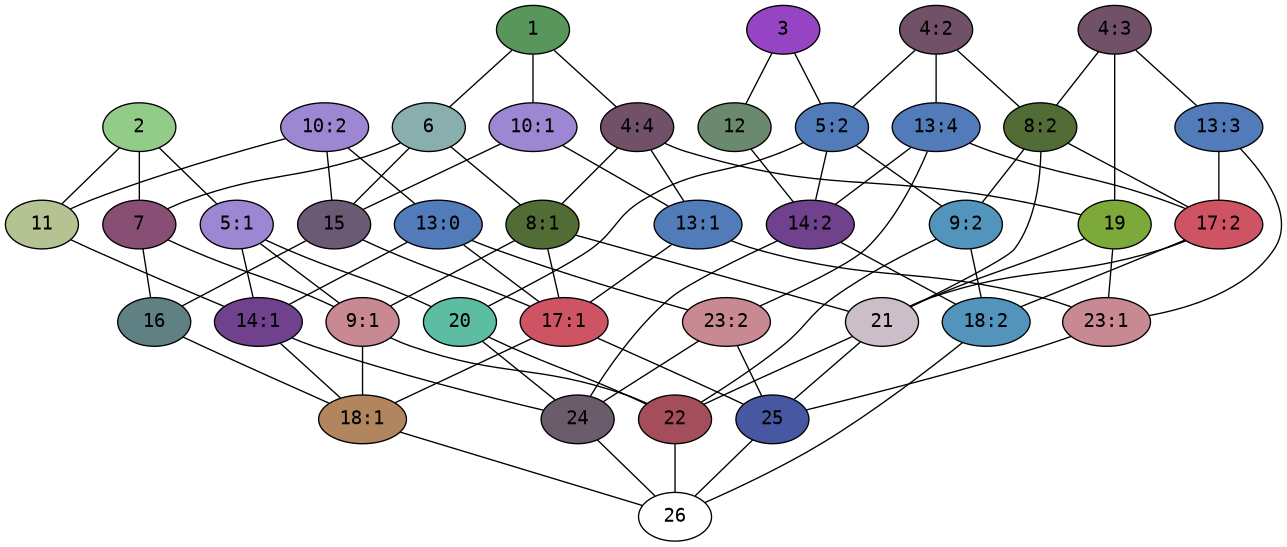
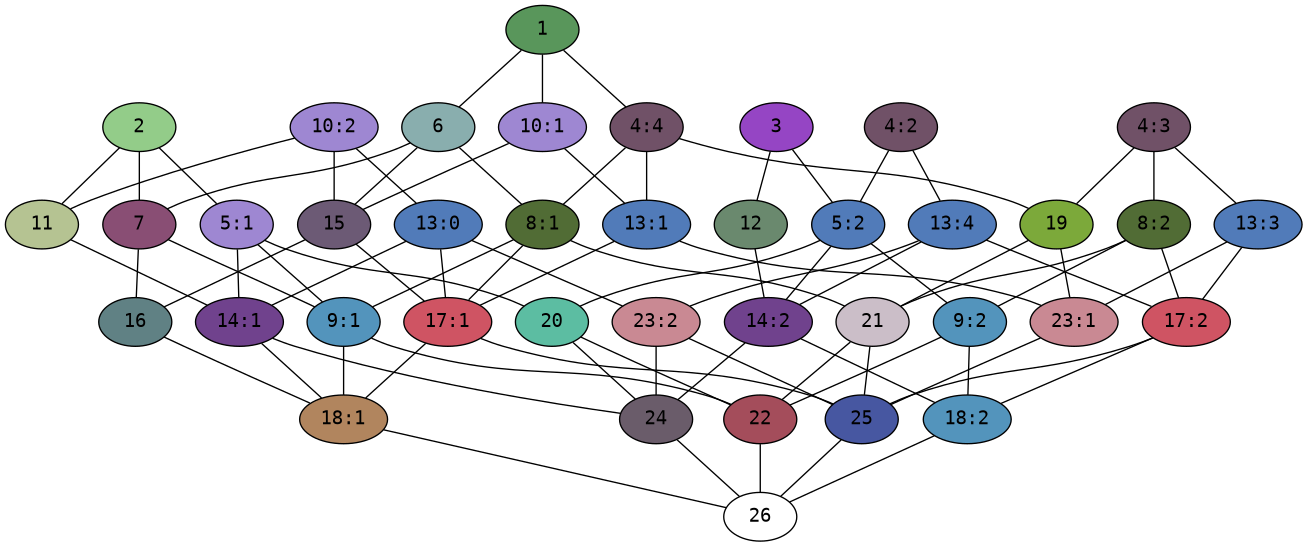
edge "4:2" -- "8:2": removed
edge "17:2" -- "21": now "17:2" -- "25"
node "9:1": fillcolor #c98993 -> #5394bc
